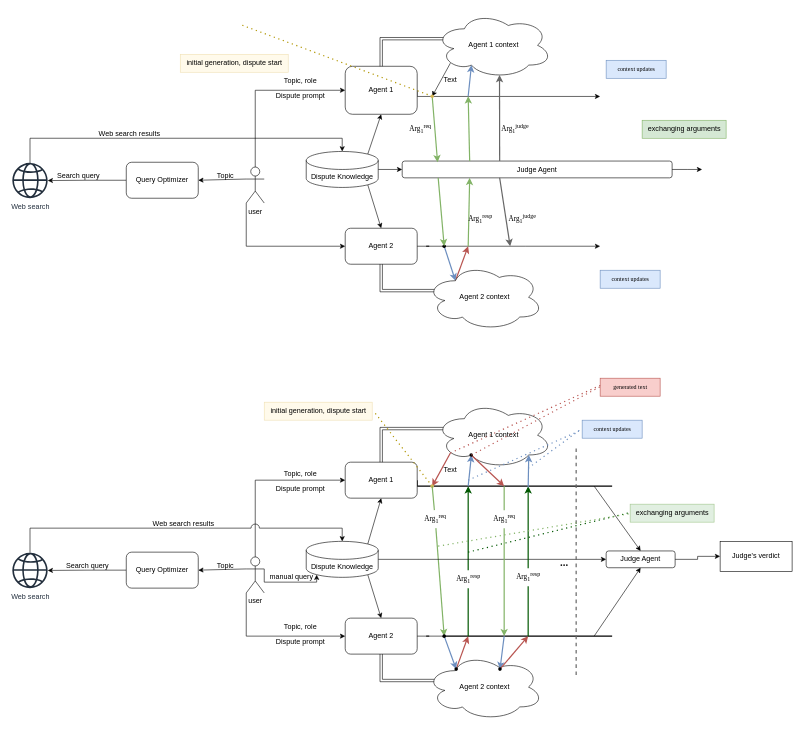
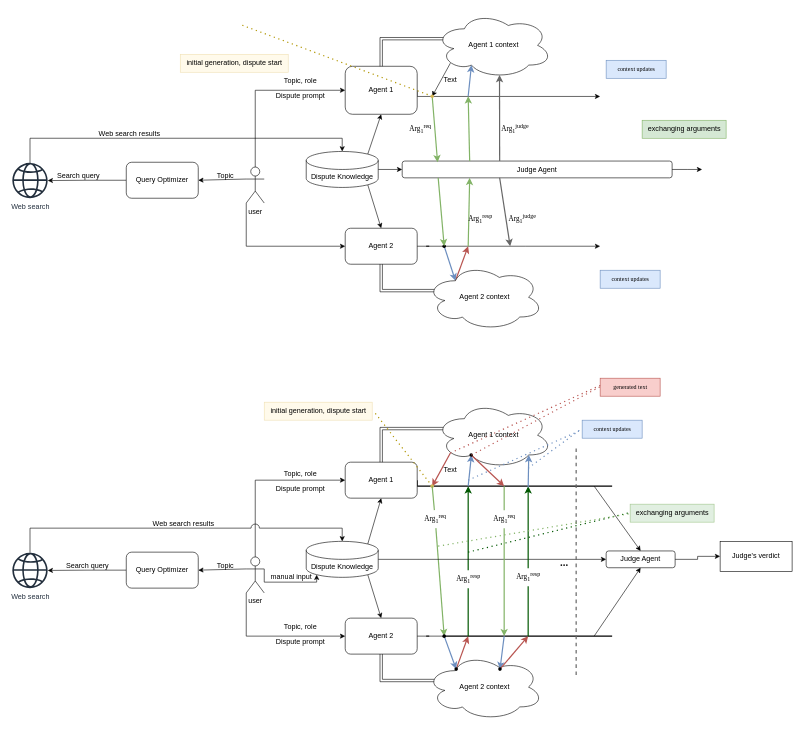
node "manual query": label "manual query" -> "manual input"
